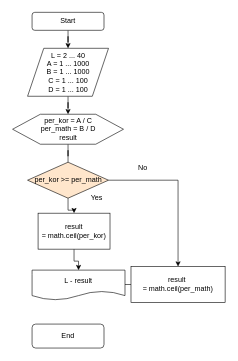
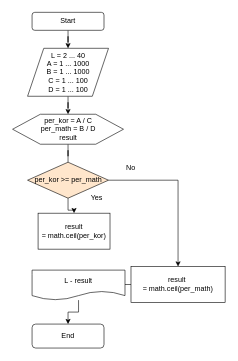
node "No": moved (143, 168) -> (131, 168)
edge "result = math.ceil(per_kor)" -> "L - result": removed
edge "L - result" -> "End": added
